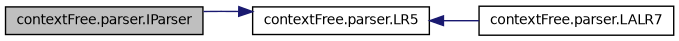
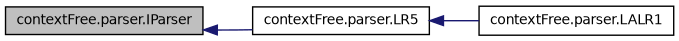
edge "contextFree.parser.IParser" -> "contextFree.parser.LR5": reversed
node "contextFree.parser.LALR7": label "contextFree.parser.LALR7" -> "contextFree.parser.LALR1"
